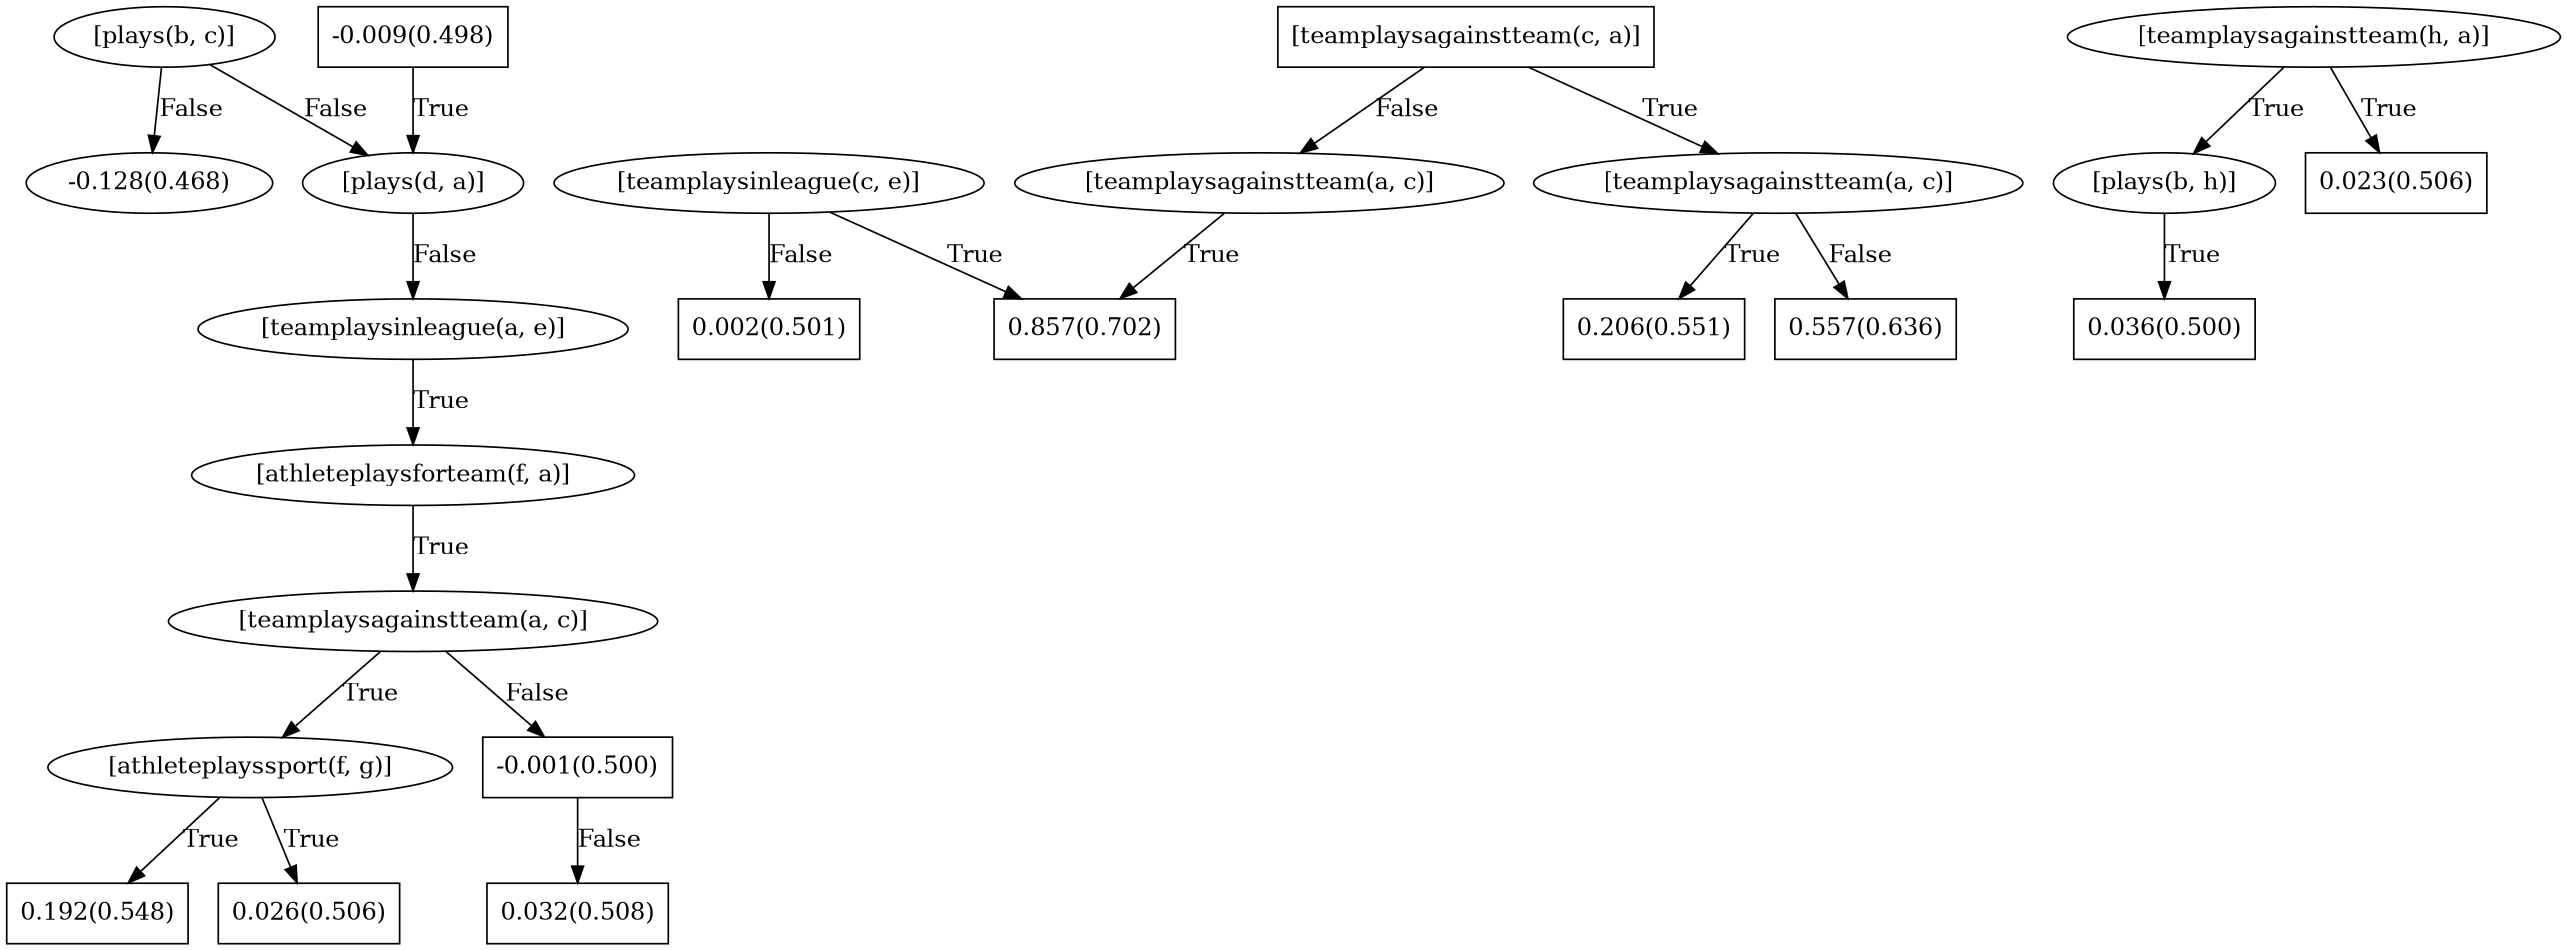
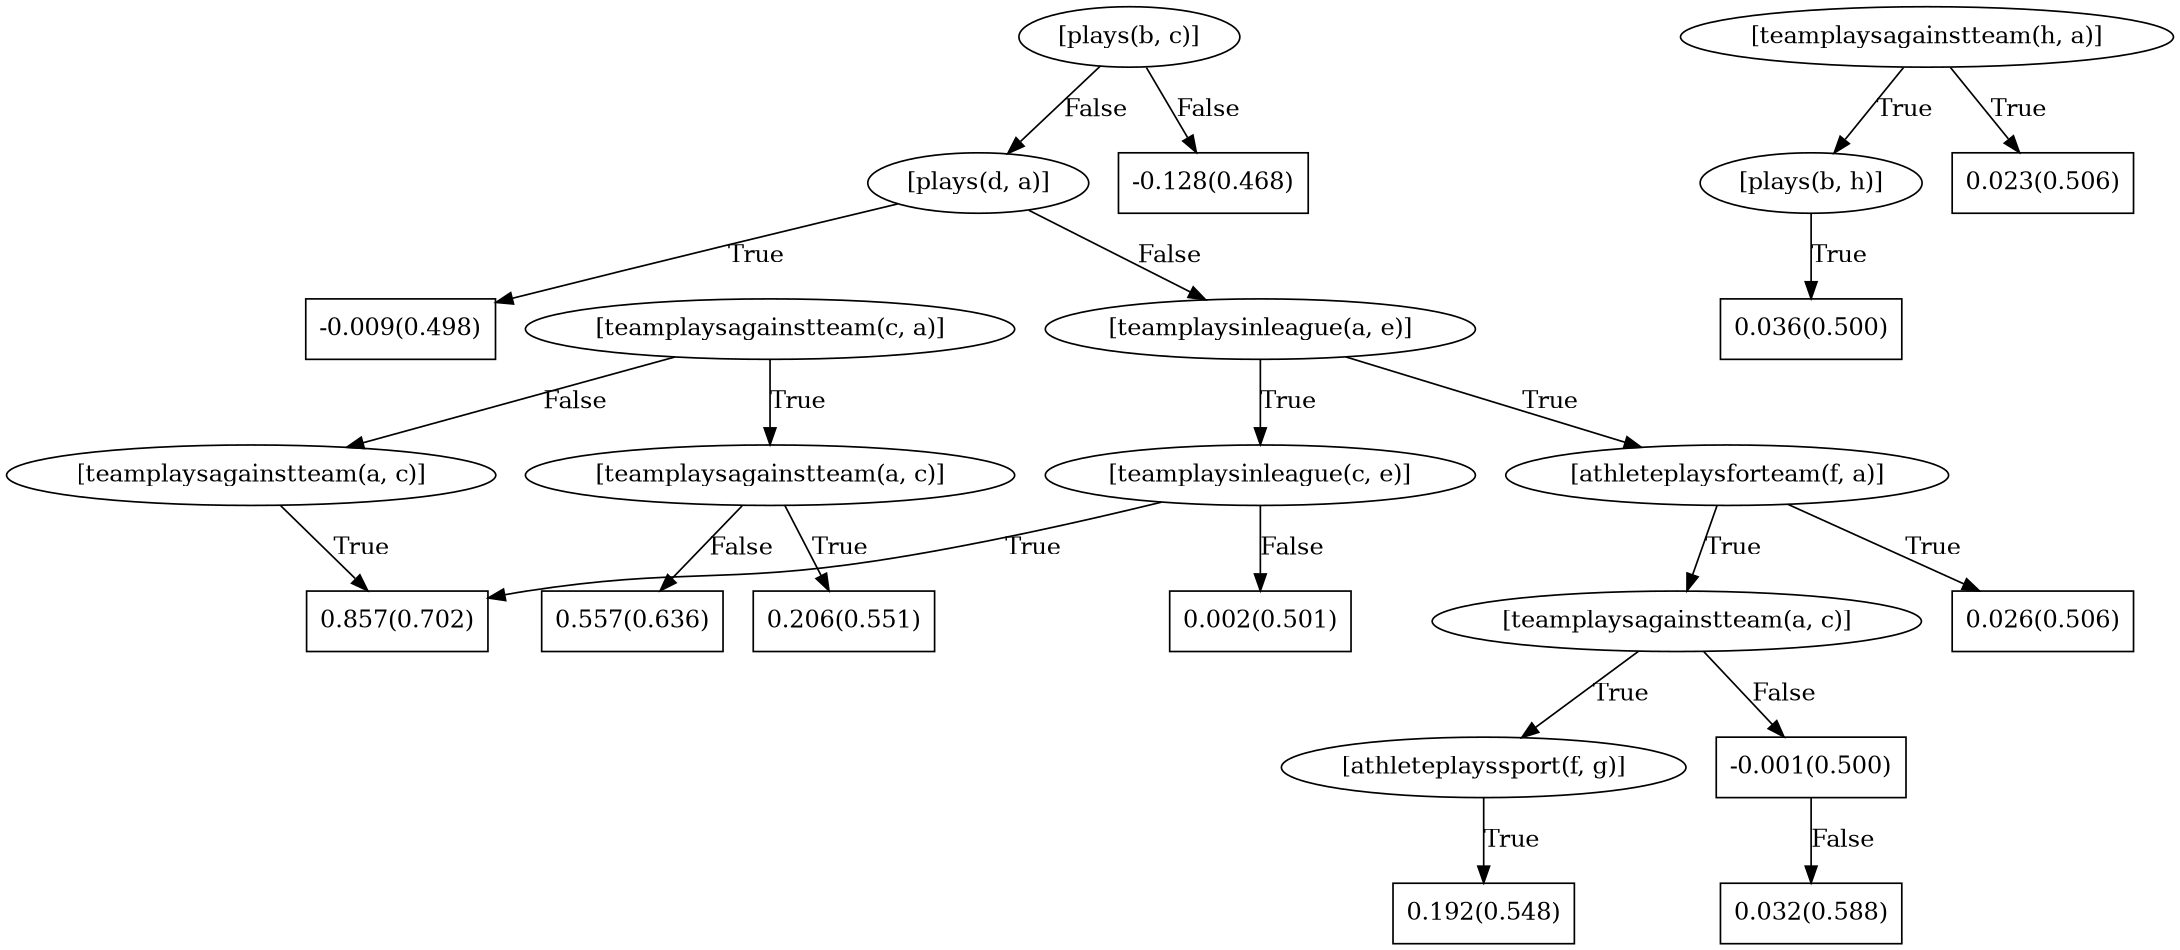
node "[teamplaysagainstteam(c, a)]": shape box -> ellipse
edge "-0.009(0.498)" -> "[plays(d, a)]": reversed
node "-0.128(0.468)": shape ellipse -> box
edge "[teamplaysinleague(a, e)]" -> "[teamplaysinleague(c, e)]": added, label "True"
edge "[athleteplayssport(f, g)]" -> "0.026(0.506)": now "[athleteplaysforteam(f, a)]" -> "0.026(0.506)"
node "0.032(0.508)": label "0.032(0.508)" -> "0.032(0.588)"
